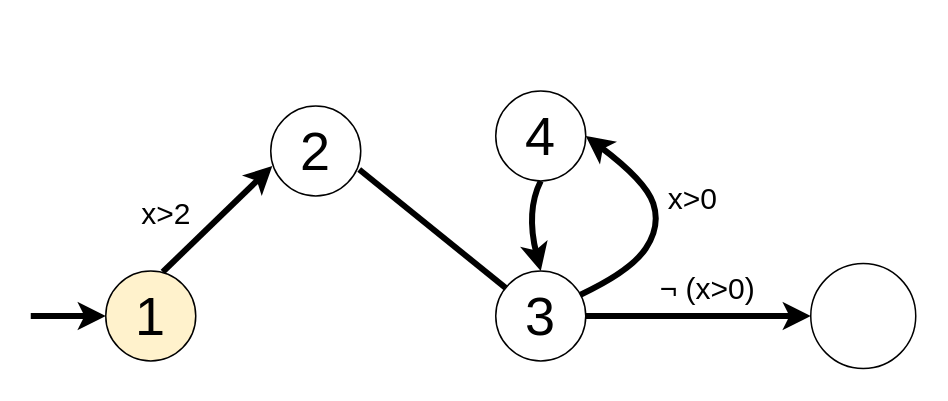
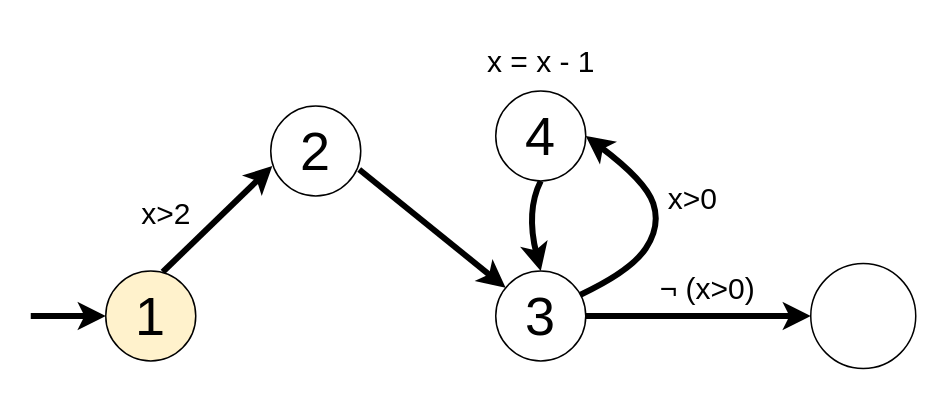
node "x = x - 1": added
edge "2" -- "3": arrowhead none -> classic
